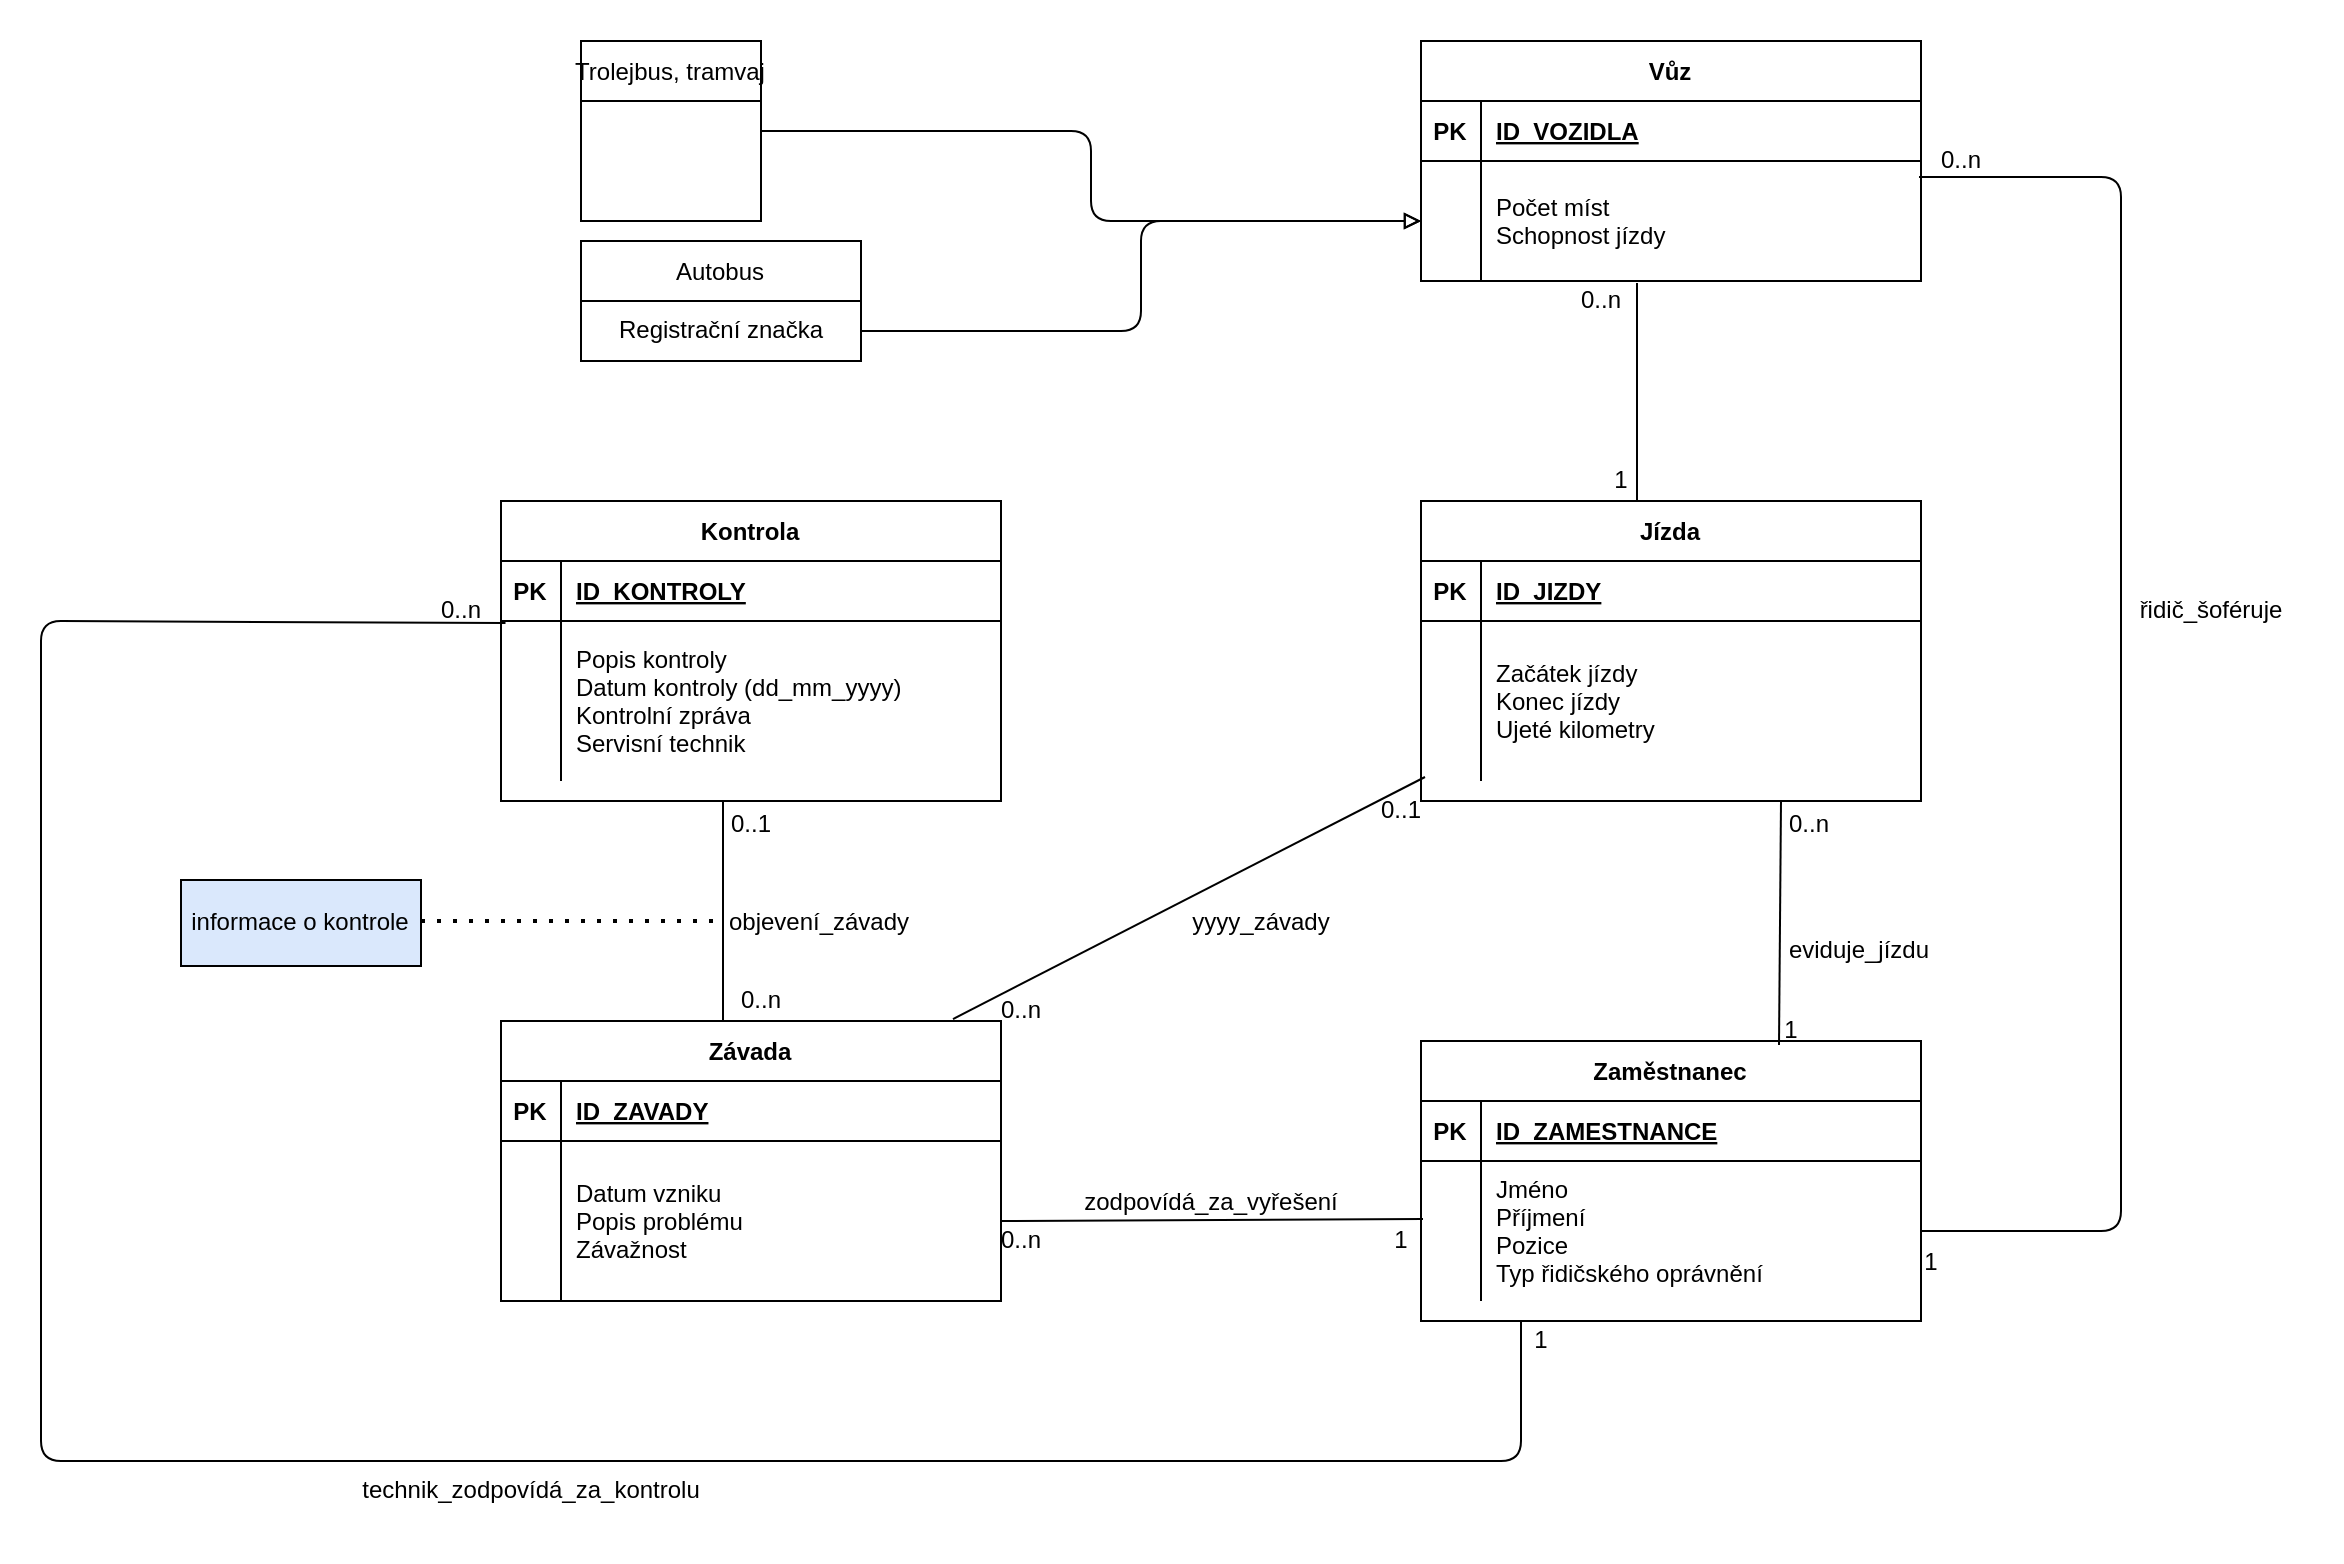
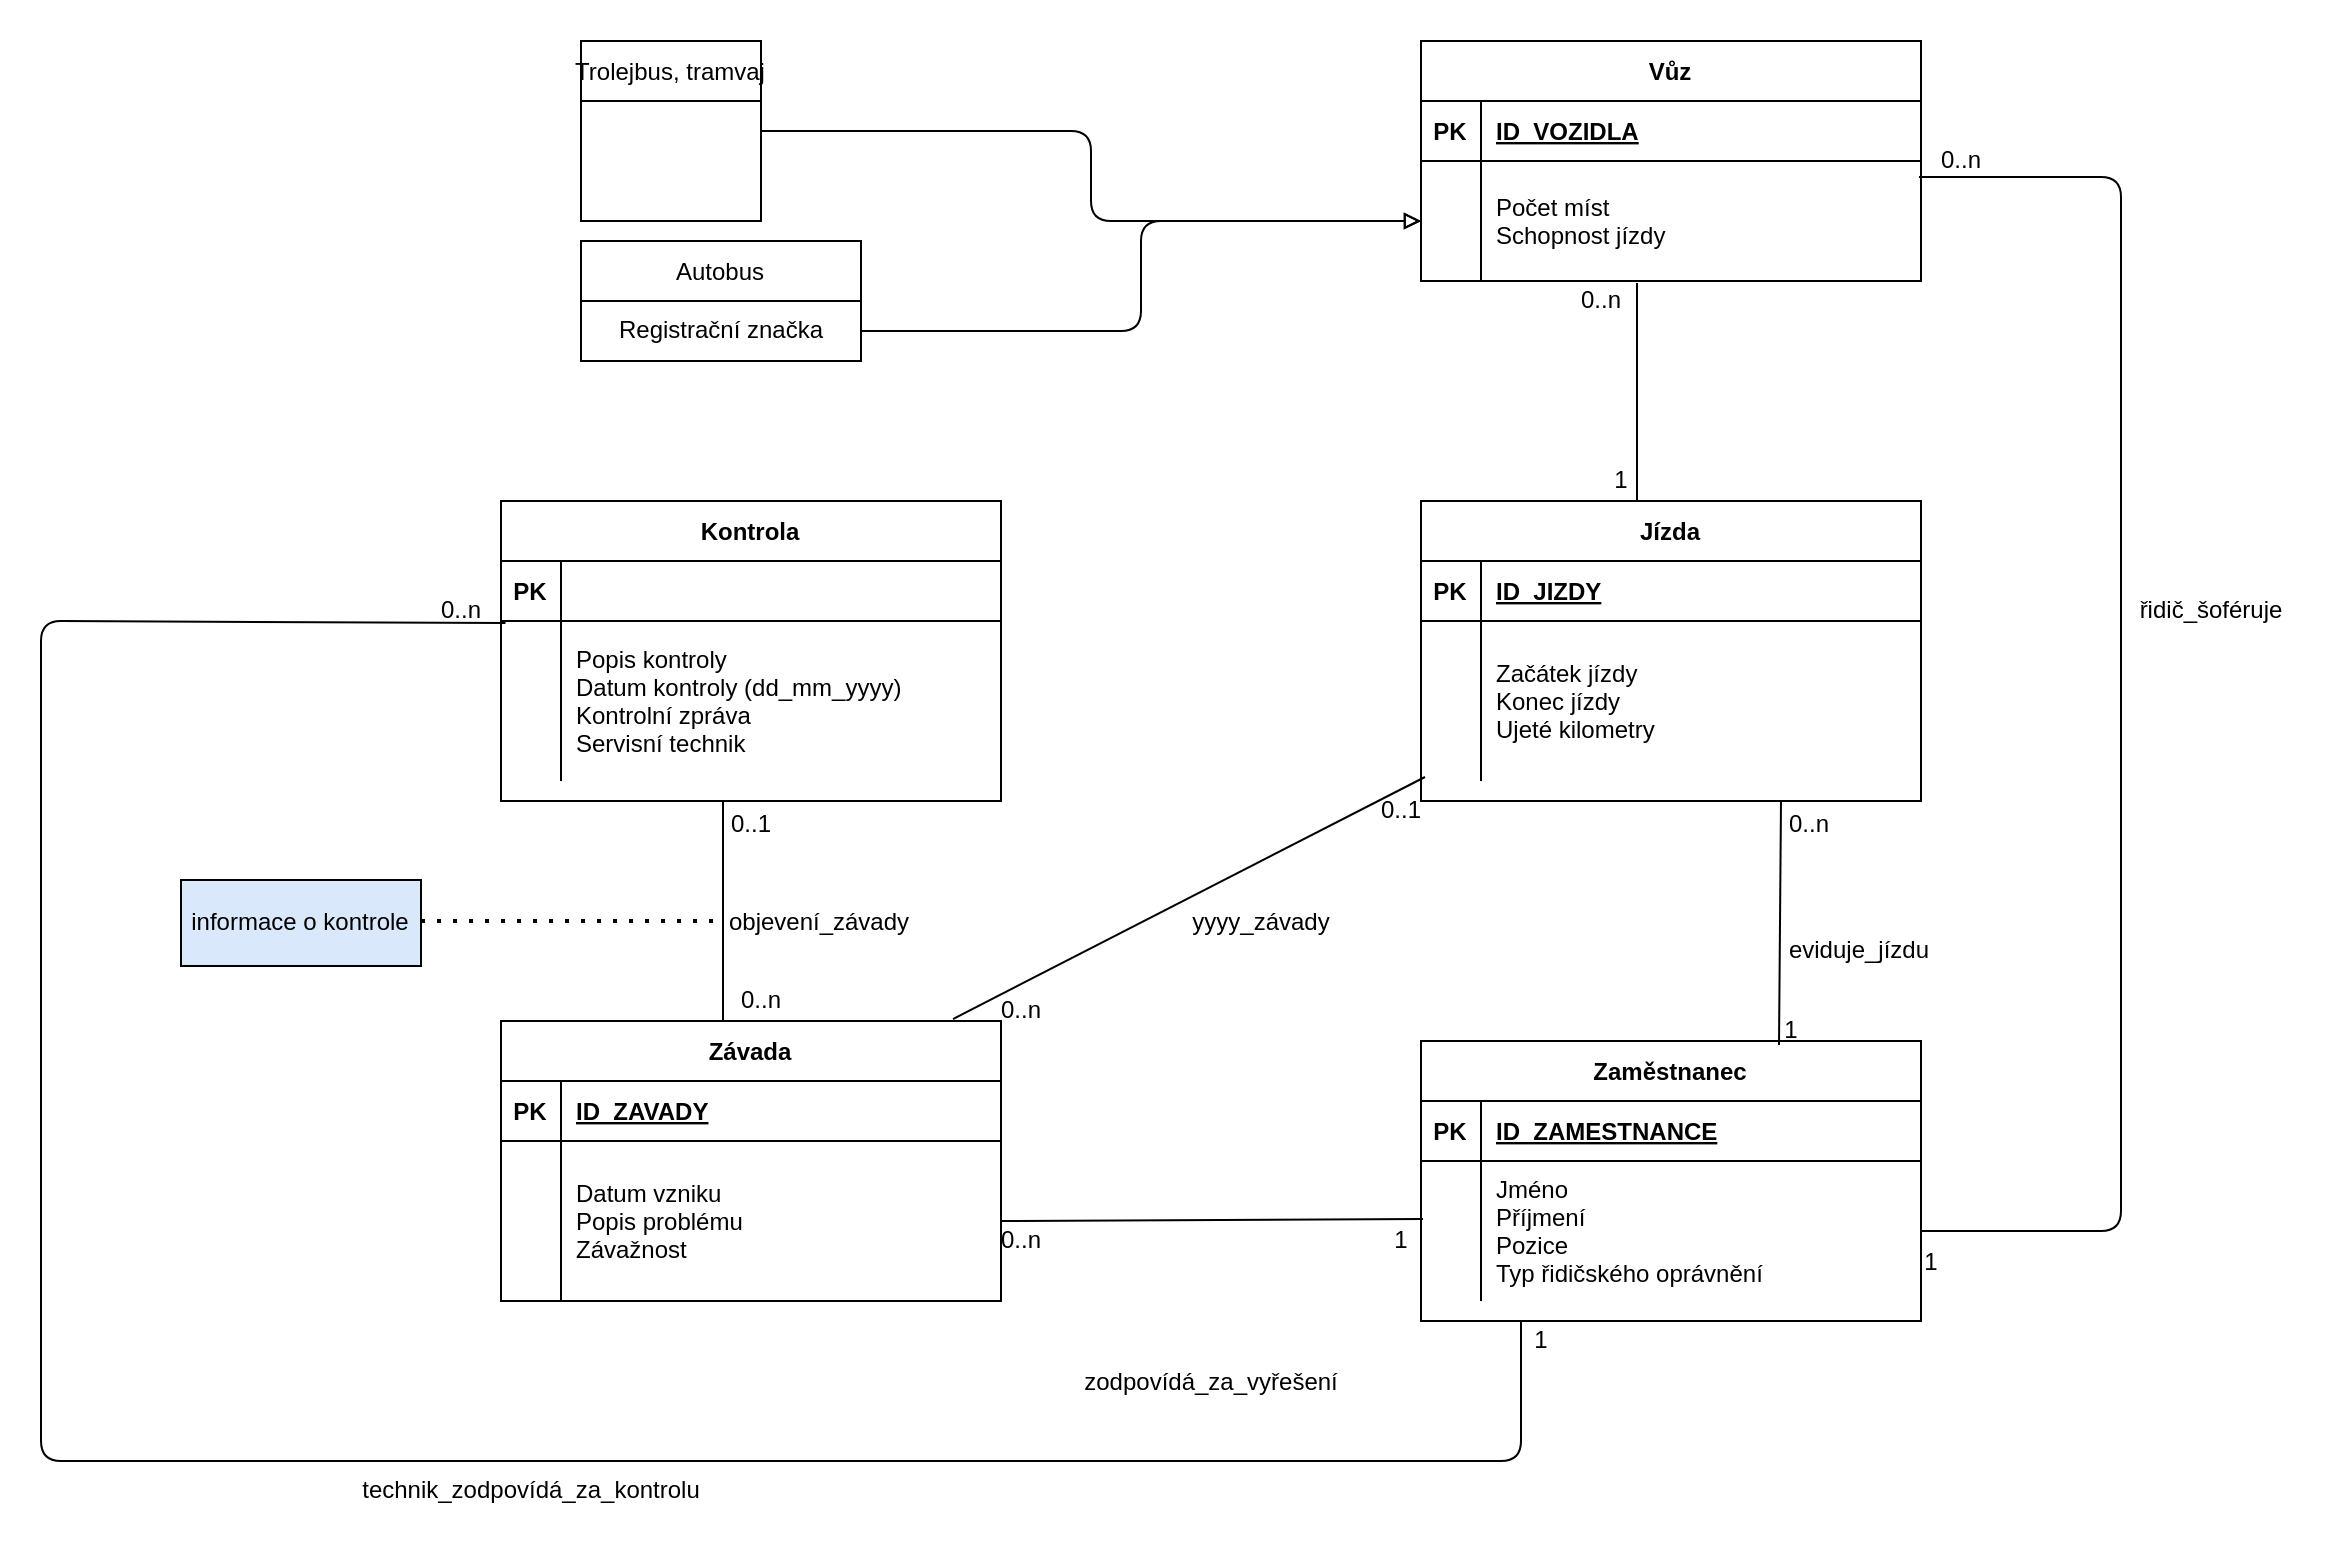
node "ID_KONTROLY": removed
node "zodpovídá_za_vyřešení": moved (1211, 1203) -> (1211, 1383)
